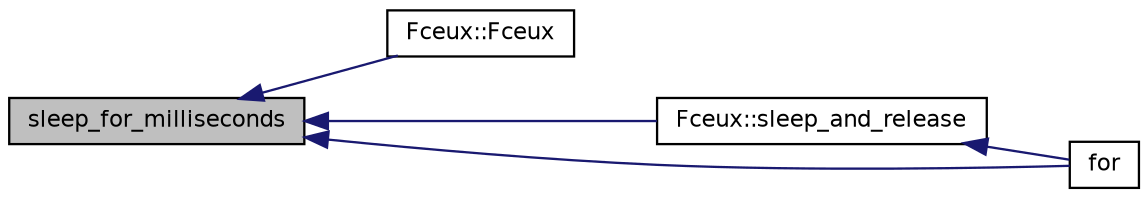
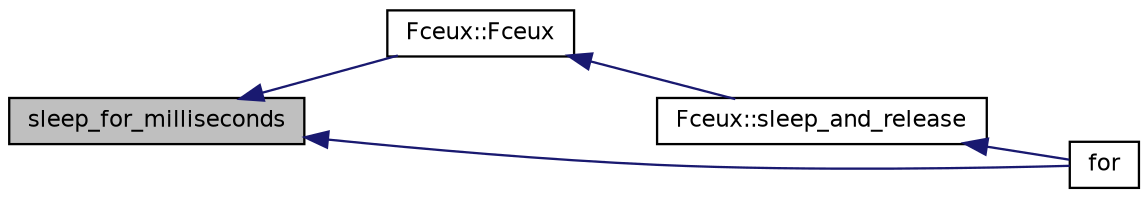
edge "Fceux::sleep_and_release" -> "sleep_for_milliseconds": now "Fceux::sleep_and_release" -> "Fceux::Fceux"
